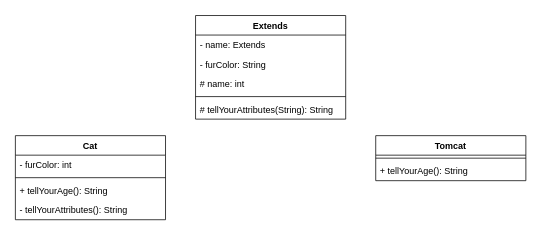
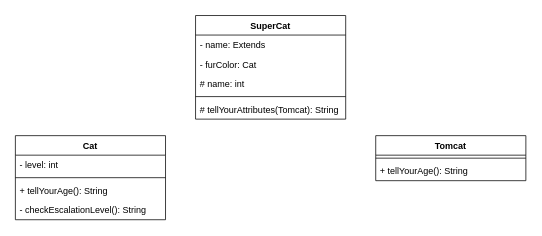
node "Extends": label "Extends" -> "SuperCat"
node "- furColor: String": label "- furColor: String" -> "- furColor: Cat"
node "# tellYourAttributes(String): String": label "# tellYourAttributes(String): String" -> "# tellYourAttributes(Tomcat): String"
node "- furColor: int": label "- furColor: int" -> "- level: int"
node "- tellYourAttributes(): String": label "- tellYourAttributes(): String" -> "- checkEscalationLevel(): String"
